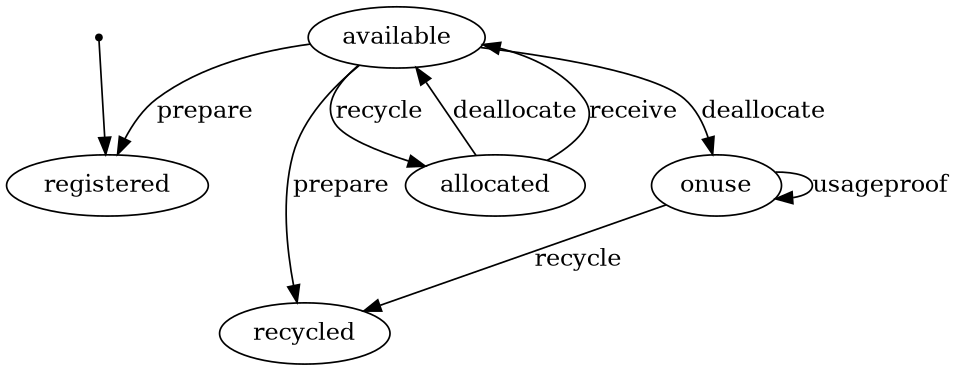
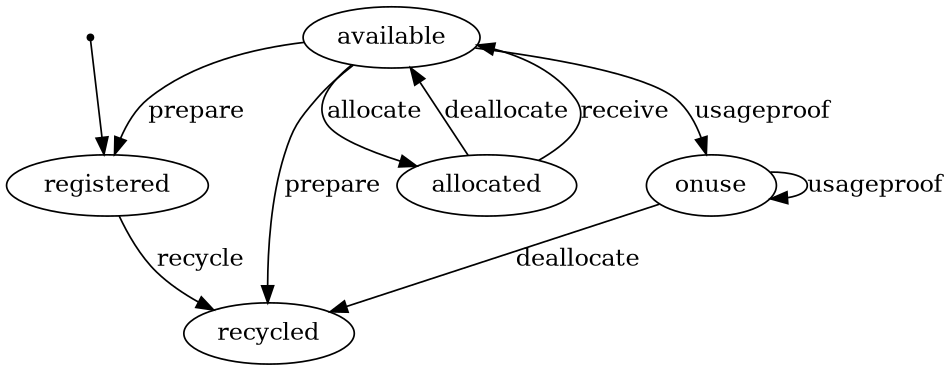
edge "available" -> "allocated": label "recycle" -> "allocate"
edge "available" -> "onuse": label "deallocate" -> "usageproof"
edge "onuse" -> "recycled": label "recycle" -> "deallocate"
edge "registered" -> "recycled": added, label "recycle"
